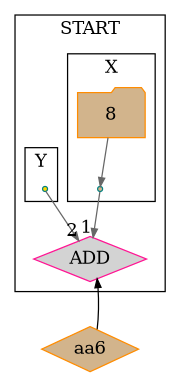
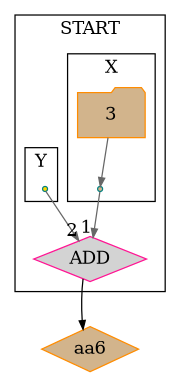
node "8": label "8" -> "3"
edge "aa6" -> "ADD": reversed
